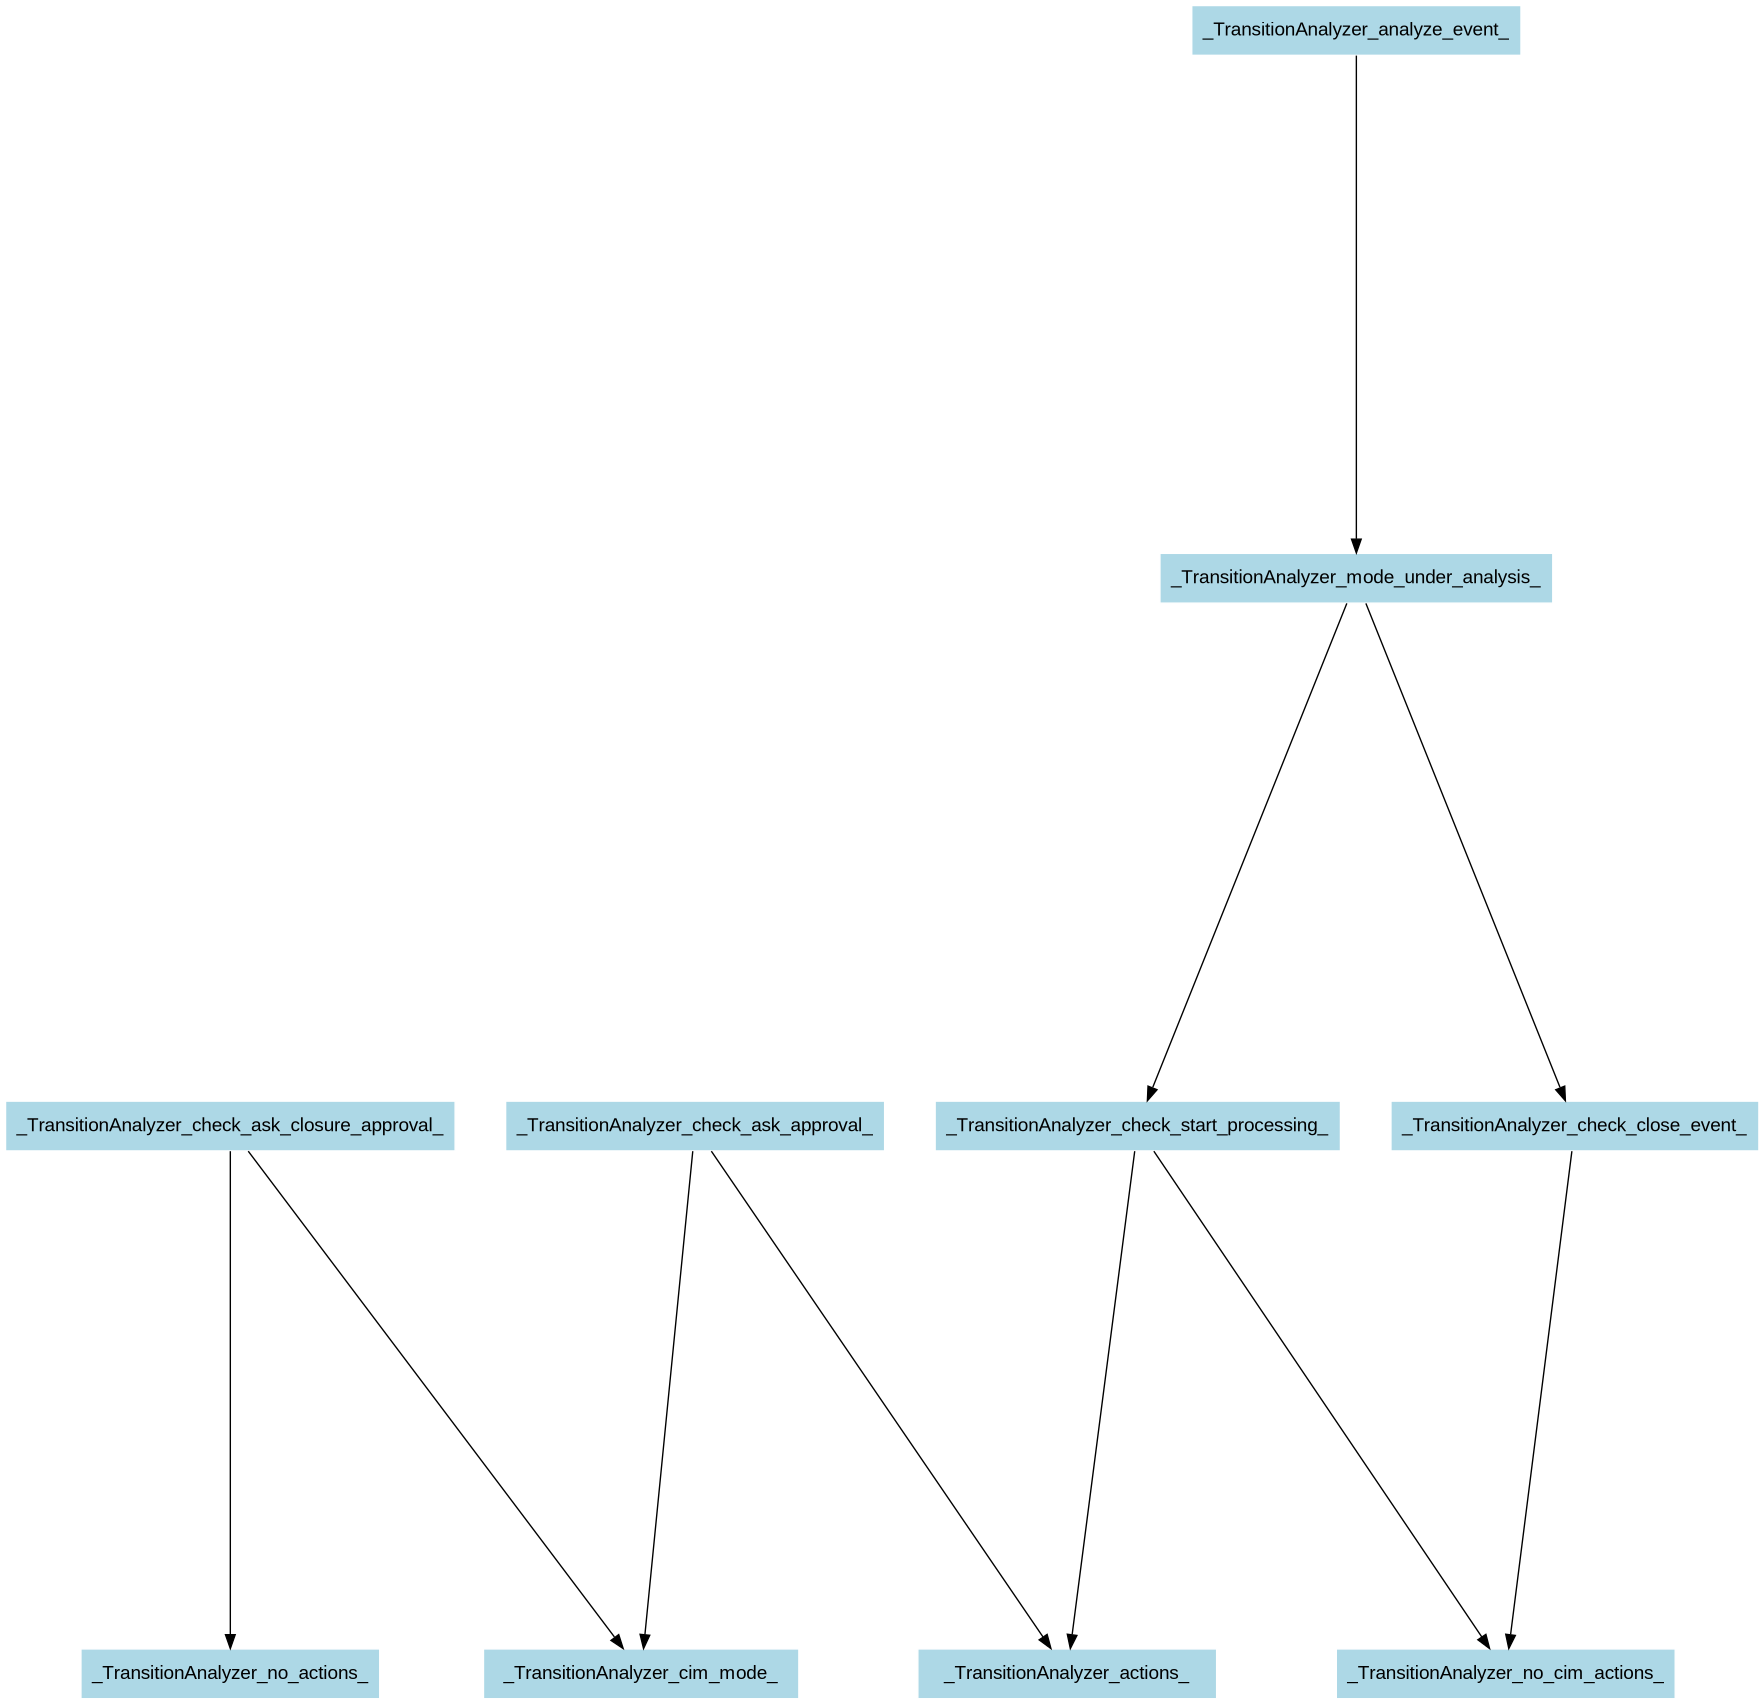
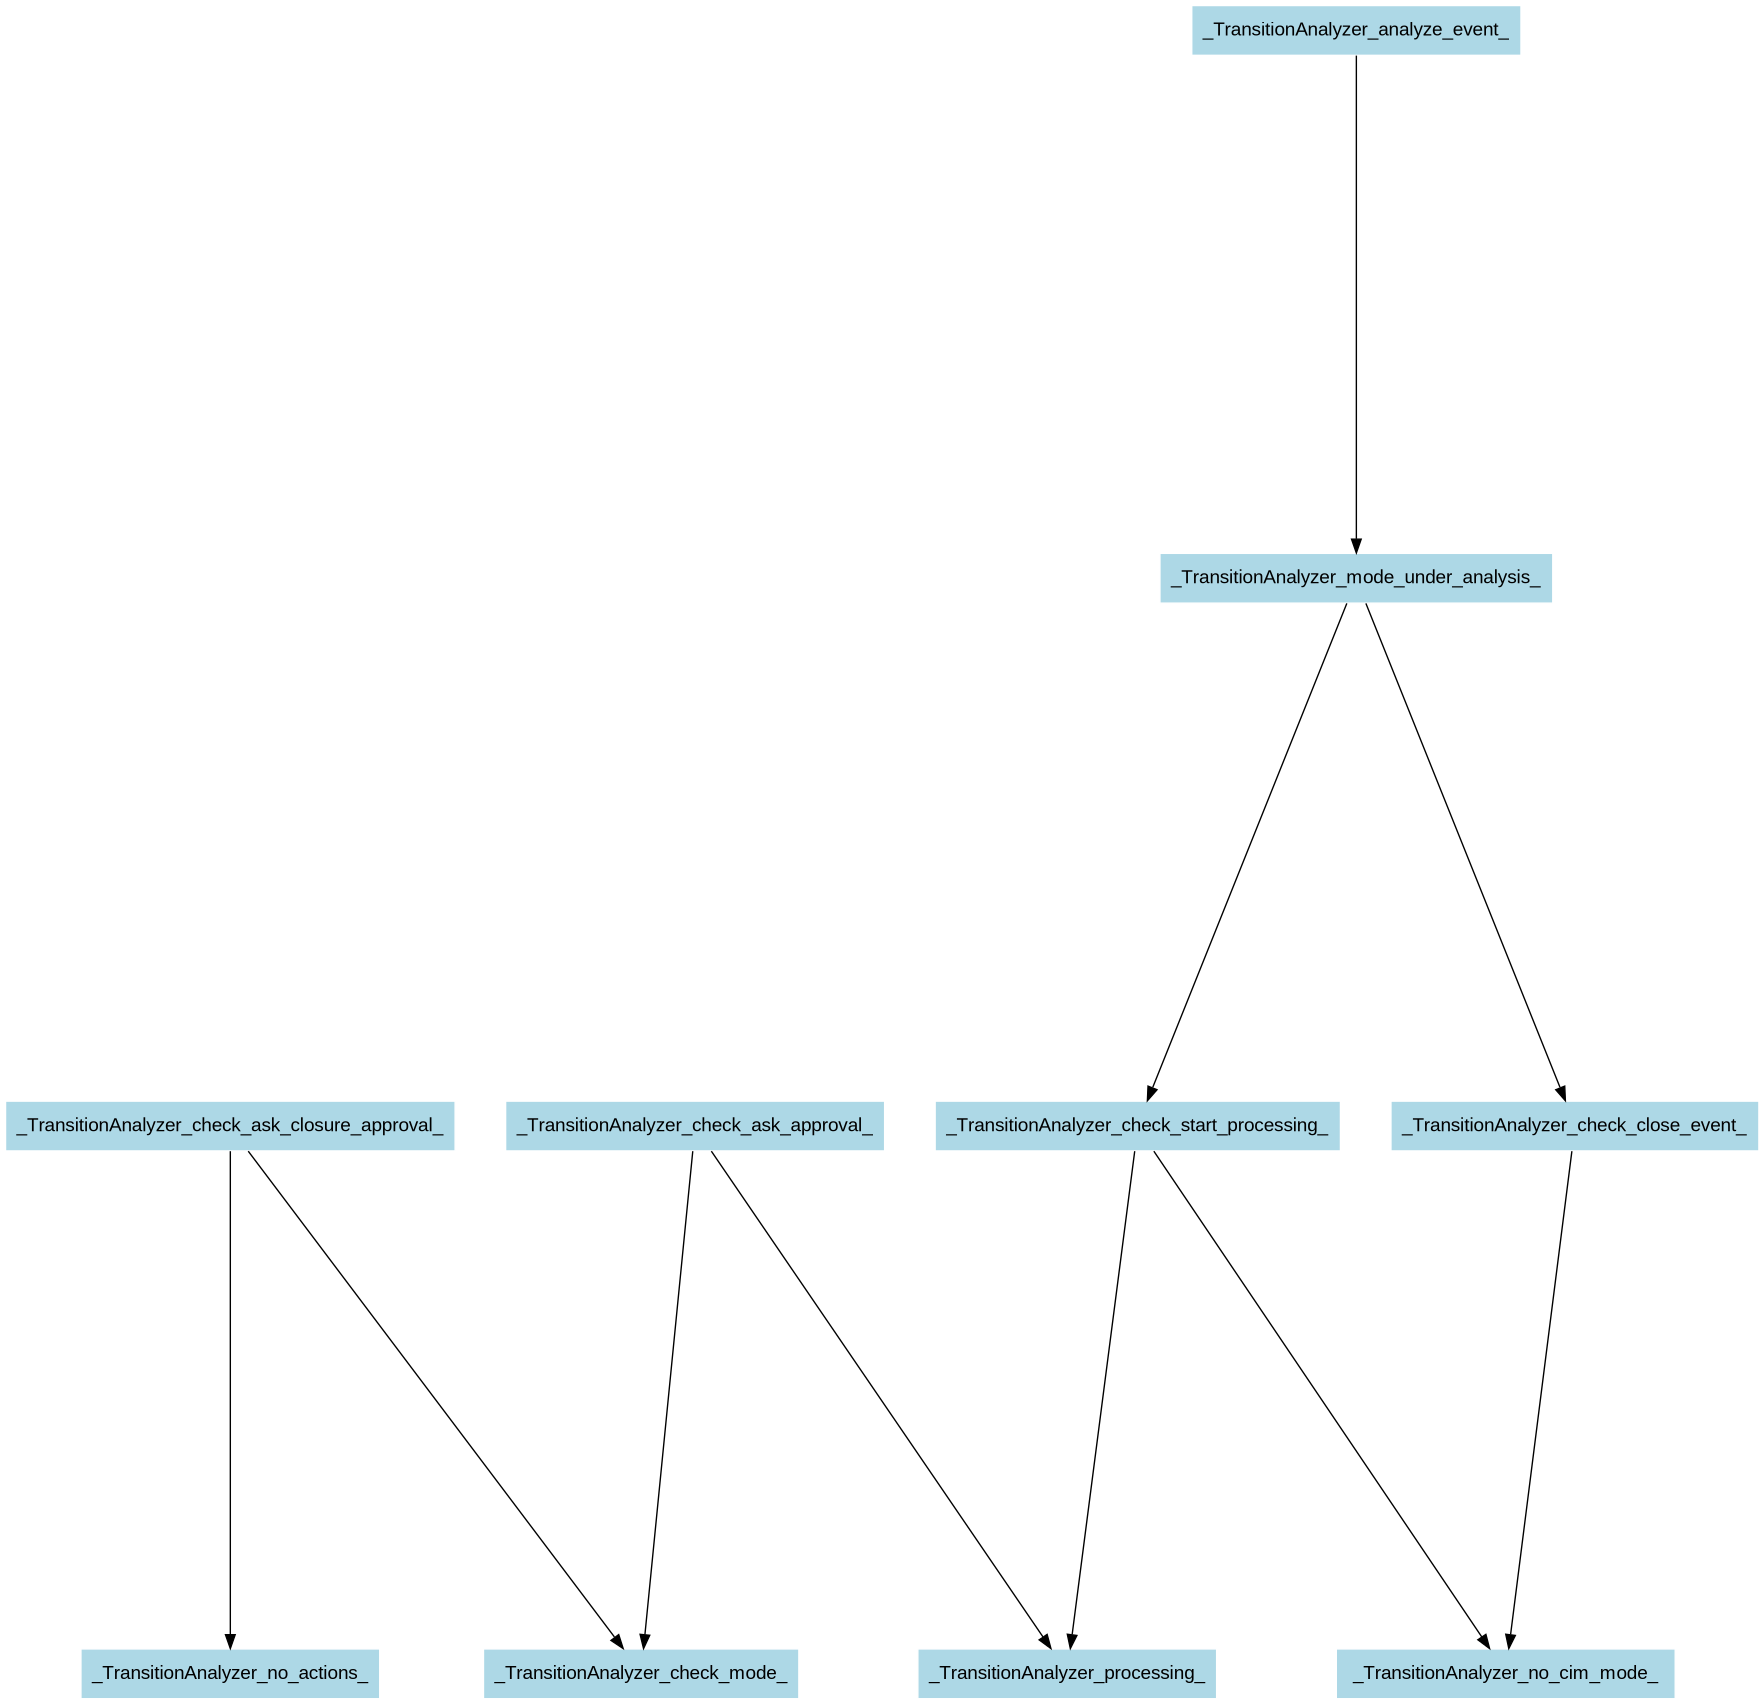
node "_TransitionAnalyzer_cim_mode_": label "_TransitionAnalyzer_cim_mode_" -> "_TransitionAnalyzer_check_mode_"
node "_TransitionAnalyzer_actions_": label "_TransitionAnalyzer_actions_" -> "_TransitionAnalyzer_processing_"
node "_TransitionAnalyzer_no_cim_actions_": label "_TransitionAnalyzer_no_cim_actions_" -> "_TransitionAnalyzer_no_cim_mode_"
